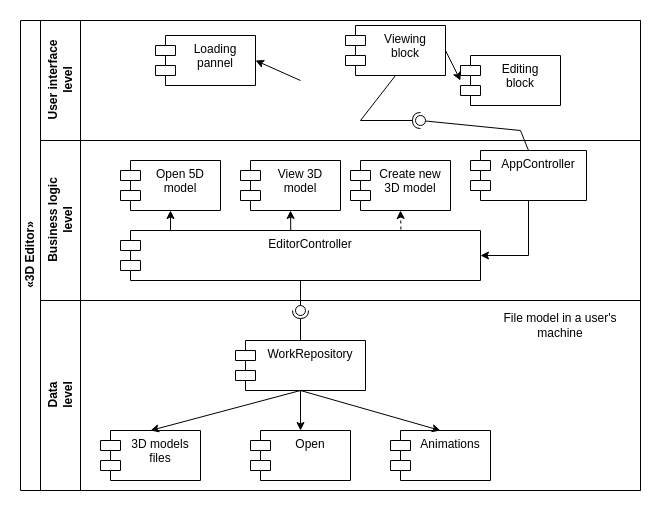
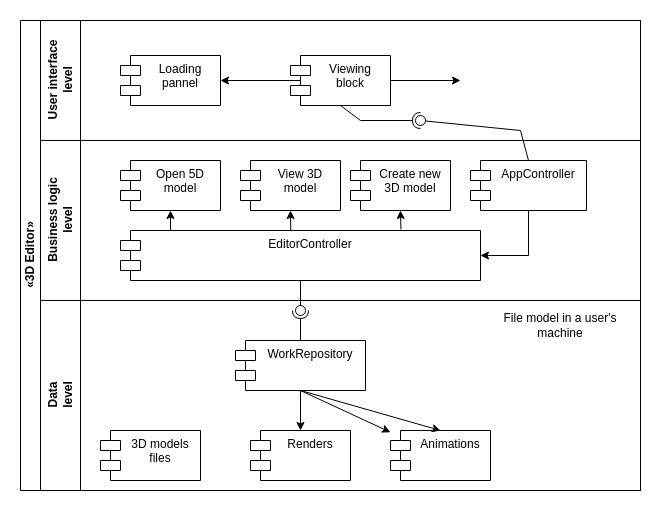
node "Viewing block": moved (396, 51) -> (341, 81)
node "Loading pannel": moved (206, 61) -> (171, 81)
node "Editing block": removed
node "AppController": moved (529, 176) -> (529, 186)
edge "EditorController" -> "Create new 3D model": style dashed -> solid
edge "WorkRepository" -> "3D models files": now "WorkRepository" -> "Animations"
node "Open": label "Open" -> "Renders"
